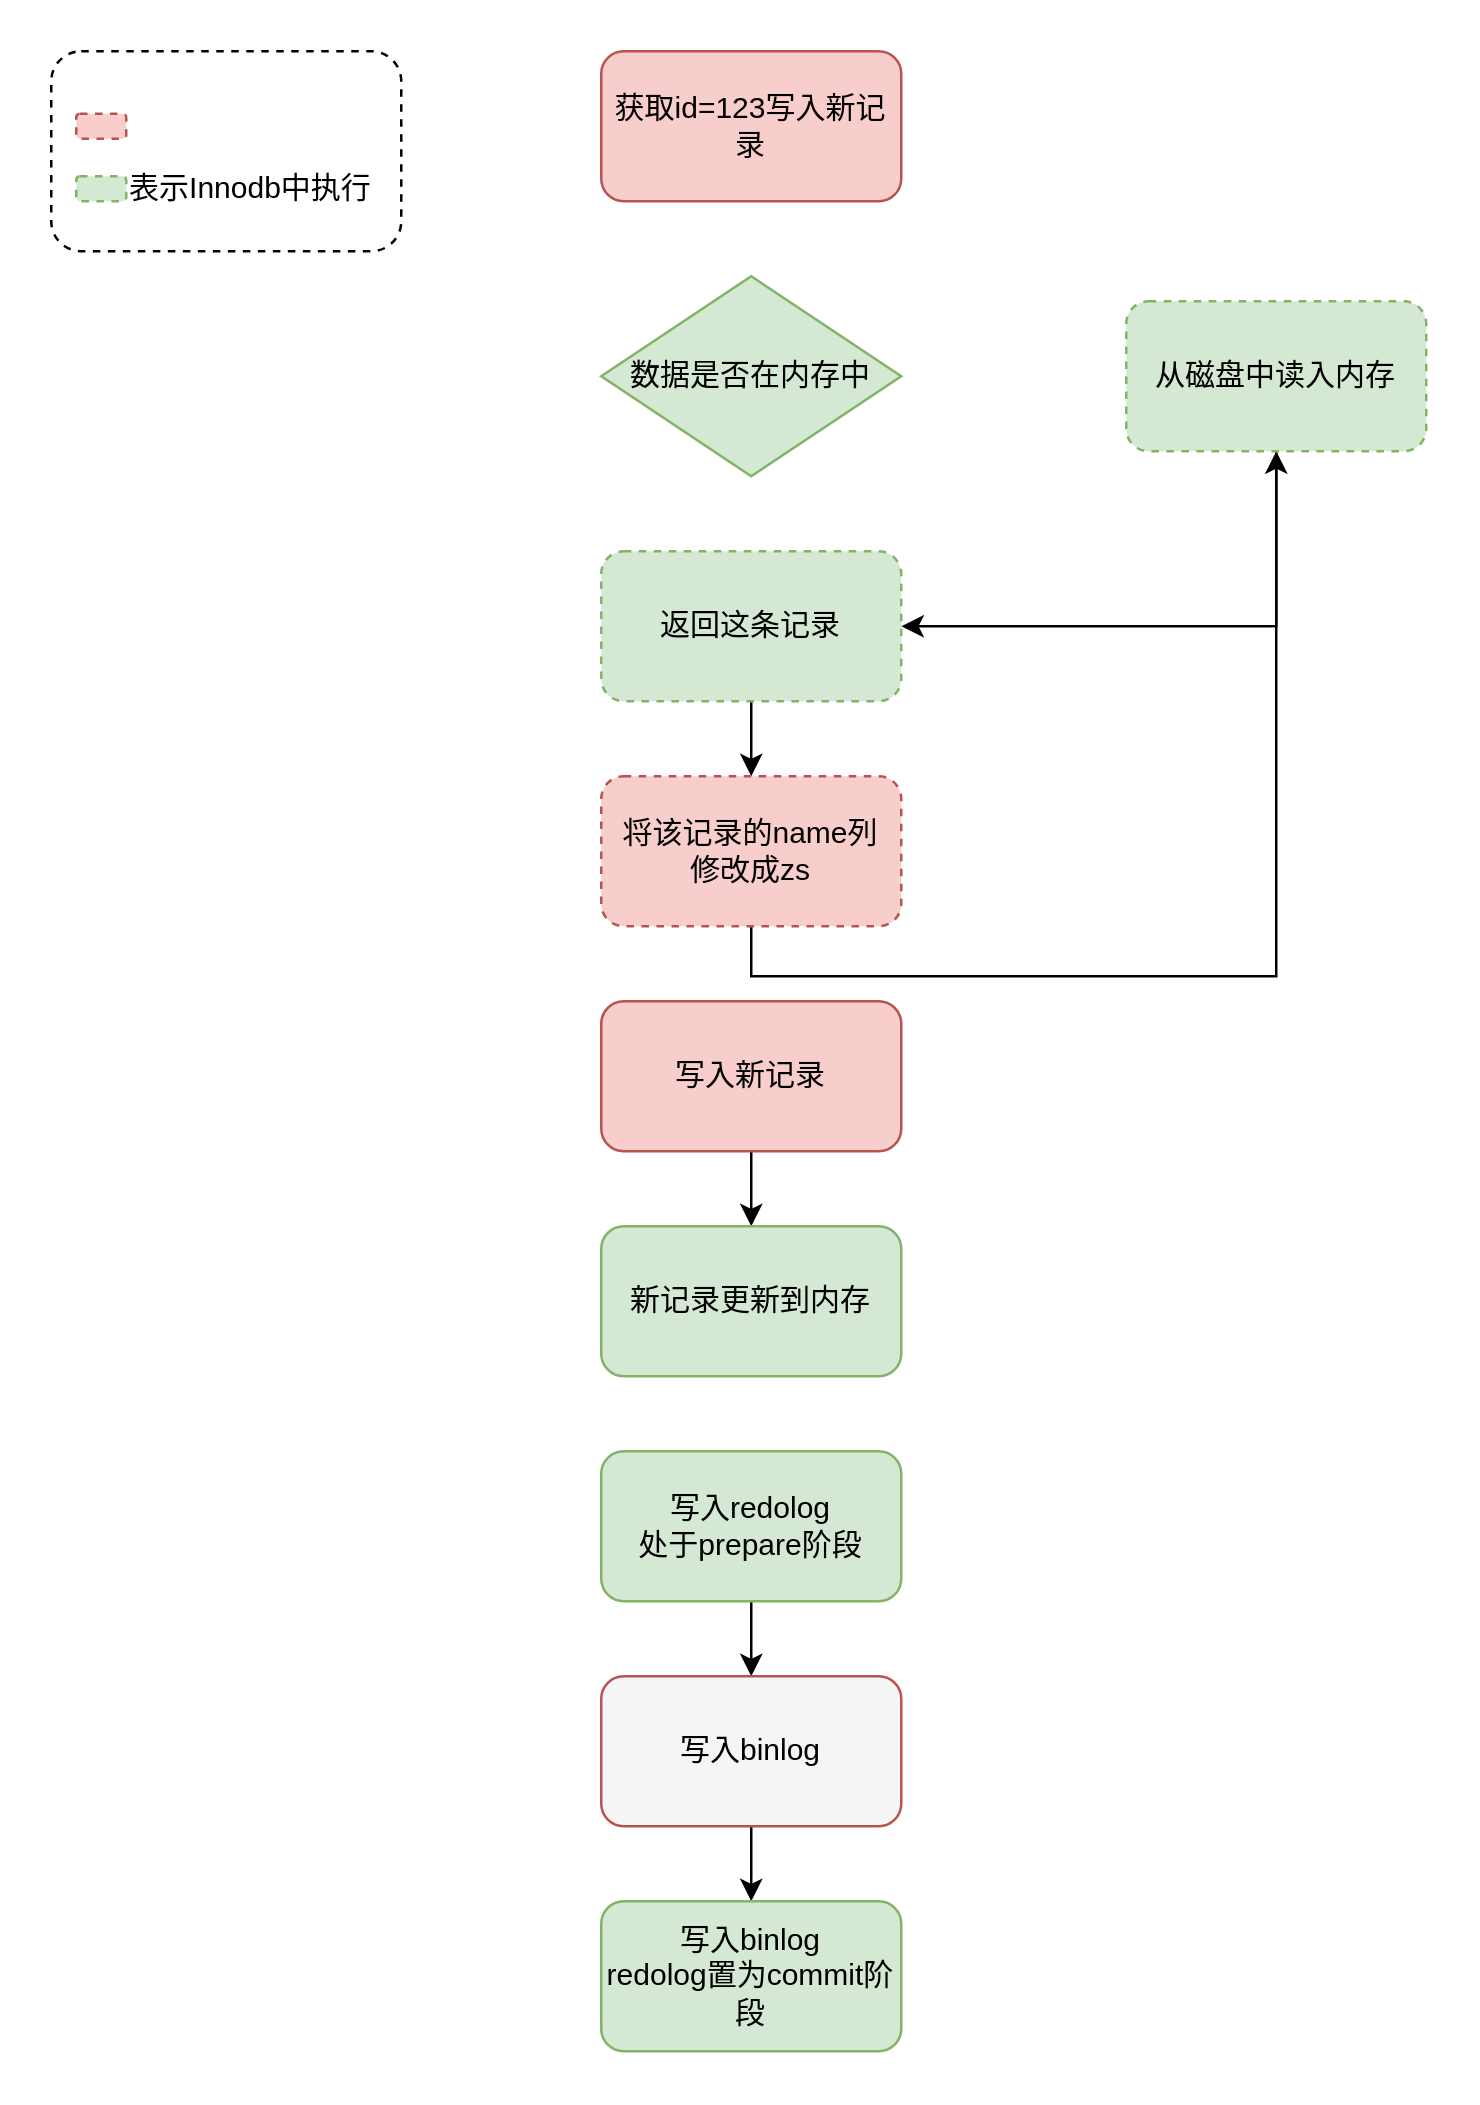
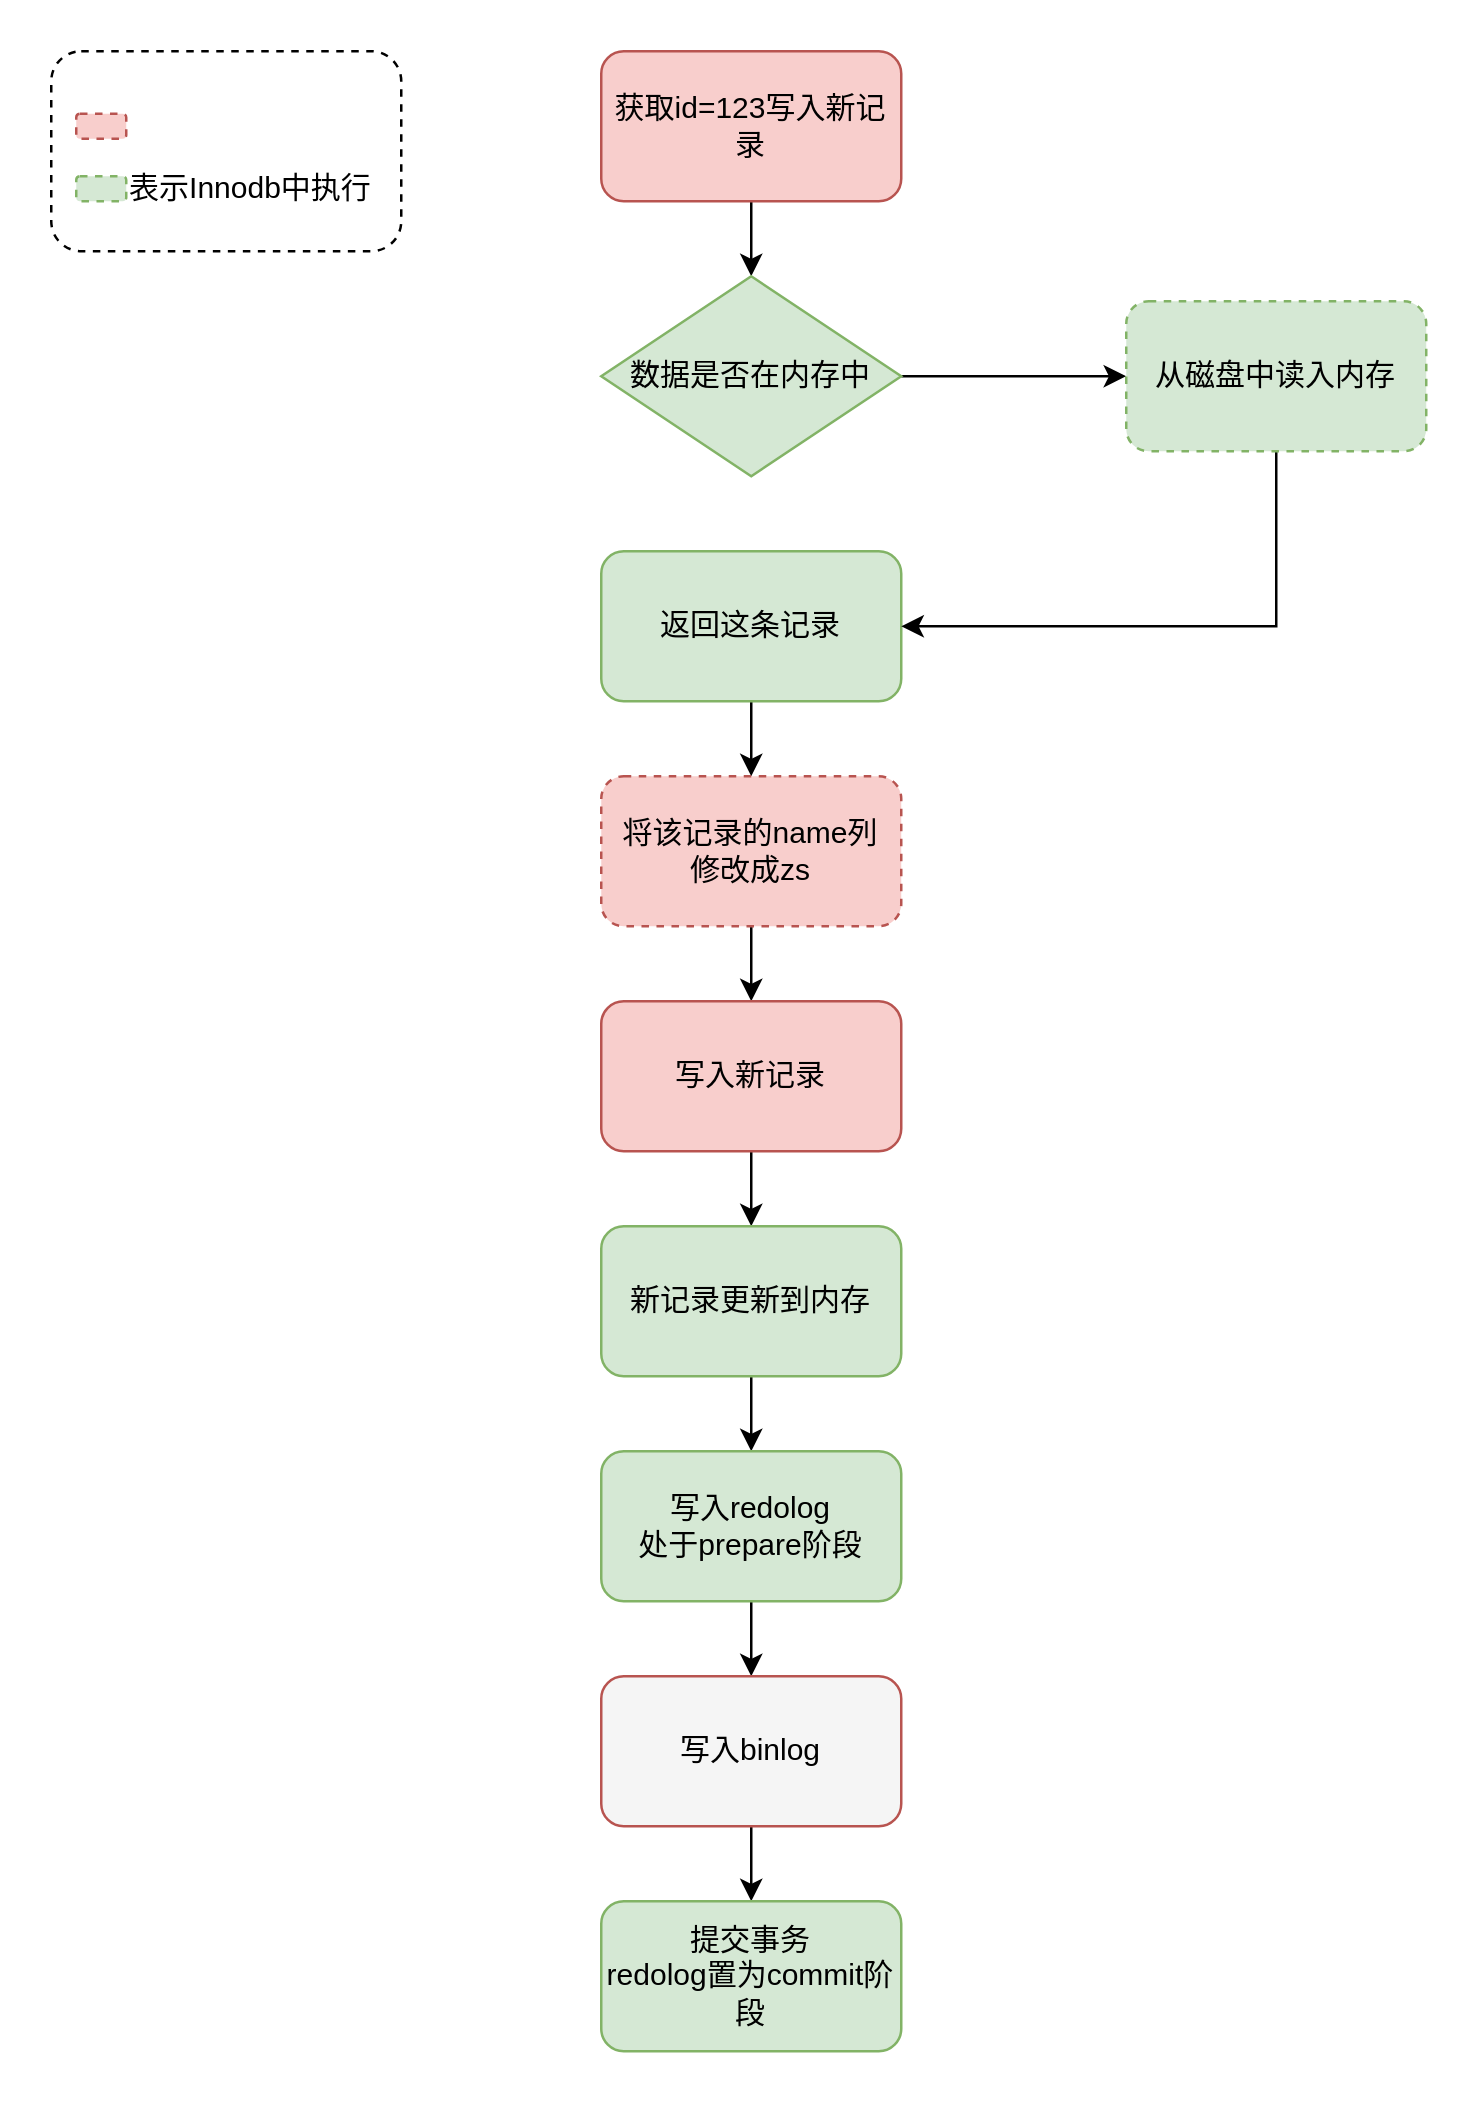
edge "获取id=123写入新记录" -> "数据是否在内存中": added
edge "数据是否在内存中" -> "从磁盘中读入内存": added
node "返回这条记录": style dashed -> solid
edge "将该记录的name列 修改成zs" -> "从磁盘中读入内存": now "将该记录的name列 修改成zs" -> "写入新记录"
edge "新记录更新到内存" -> "写入redolog 处于prepare阶段": added
node "写入binlog redolog置为commit阶段": label "写入binlog redolog置为commit阶段" -> "提交事务 redolog置为commit阶段"
